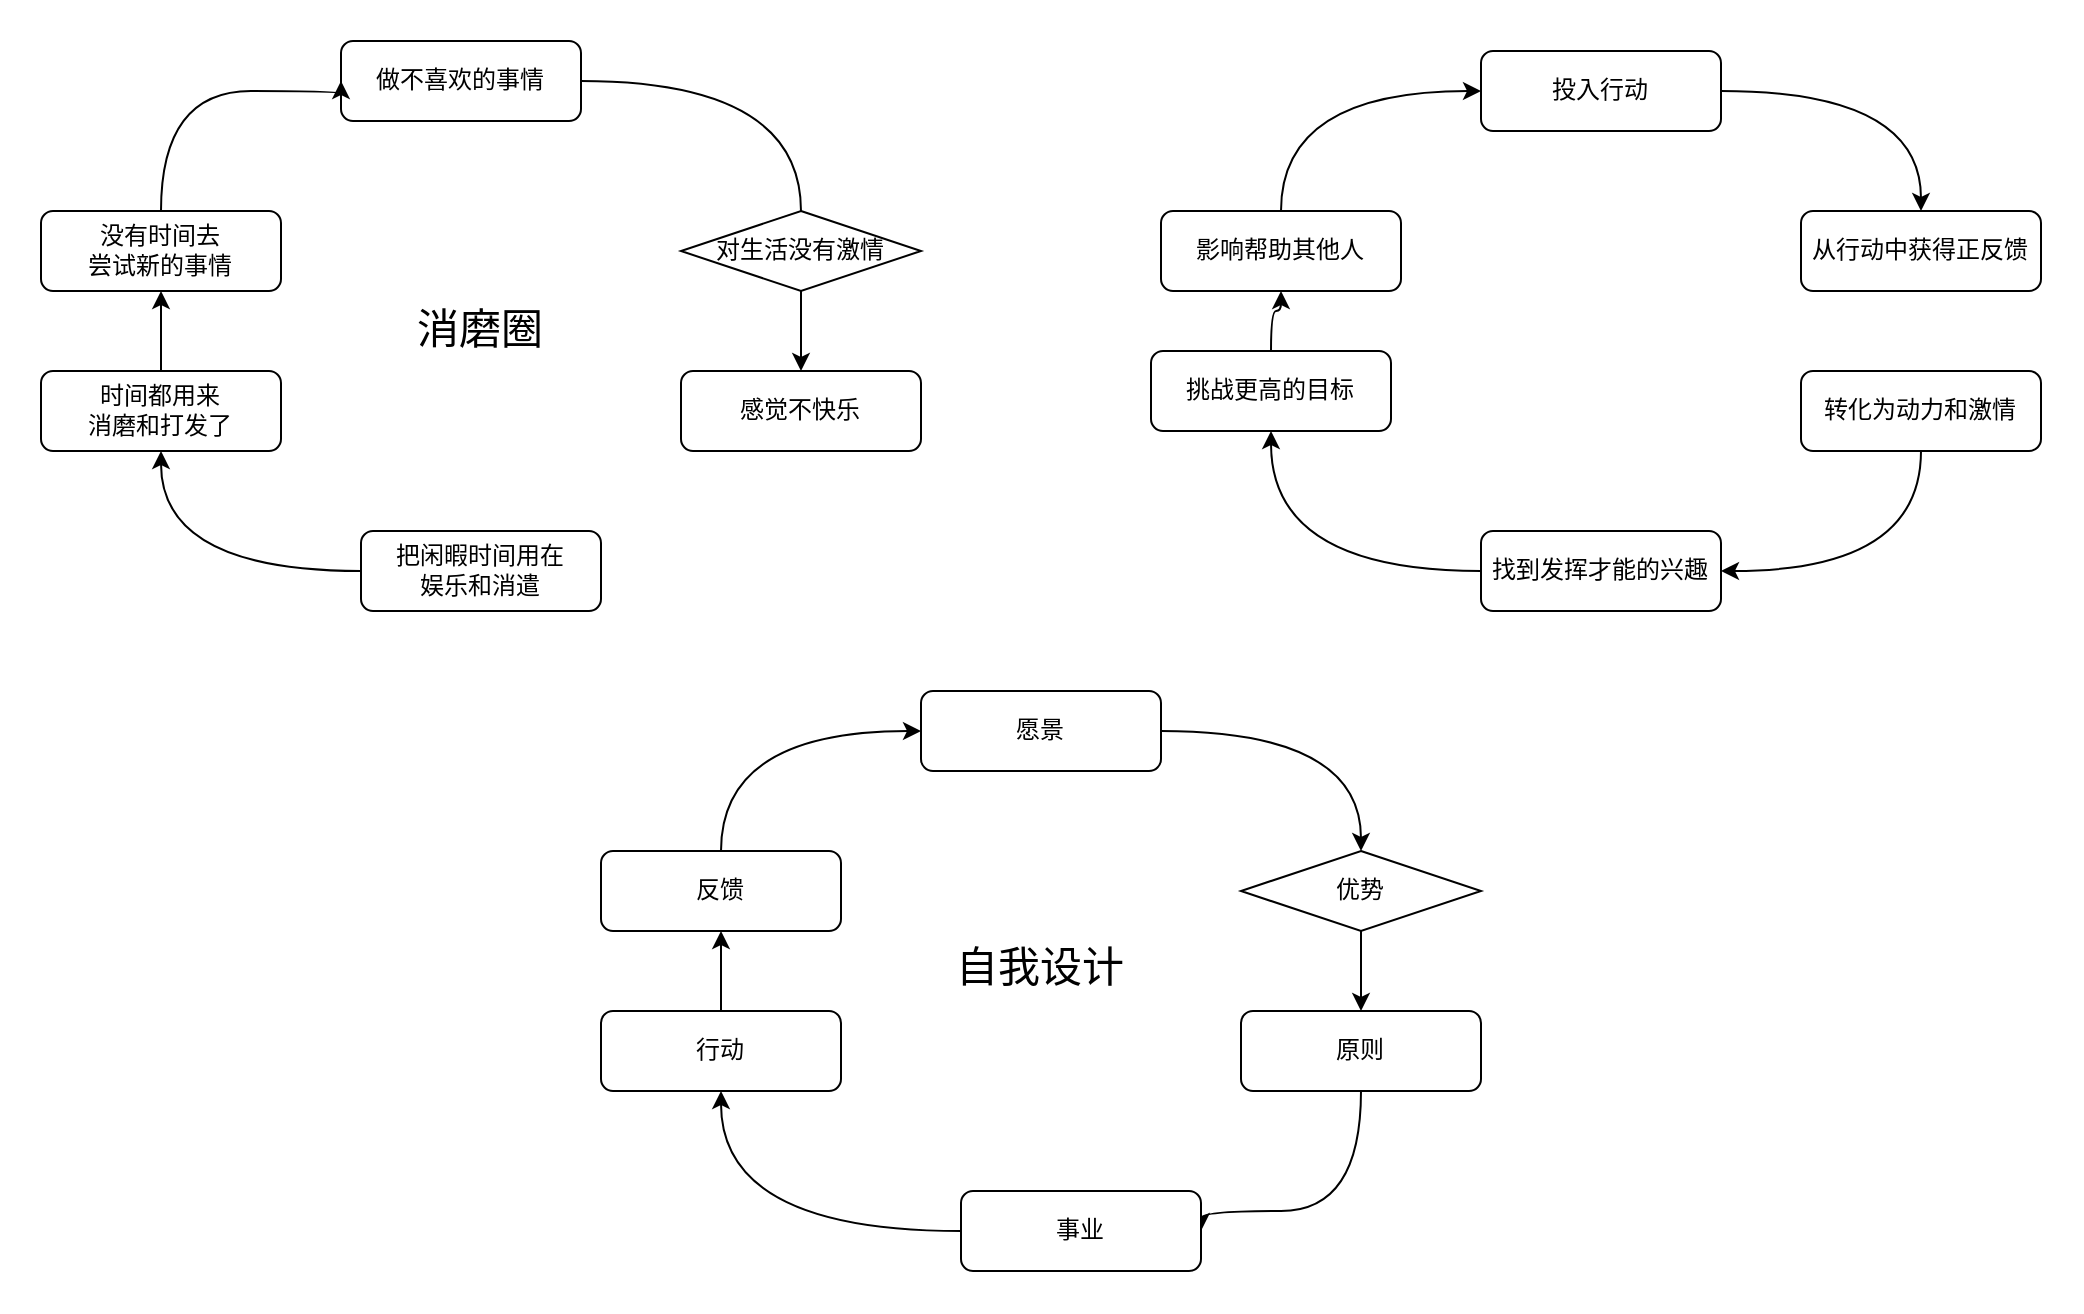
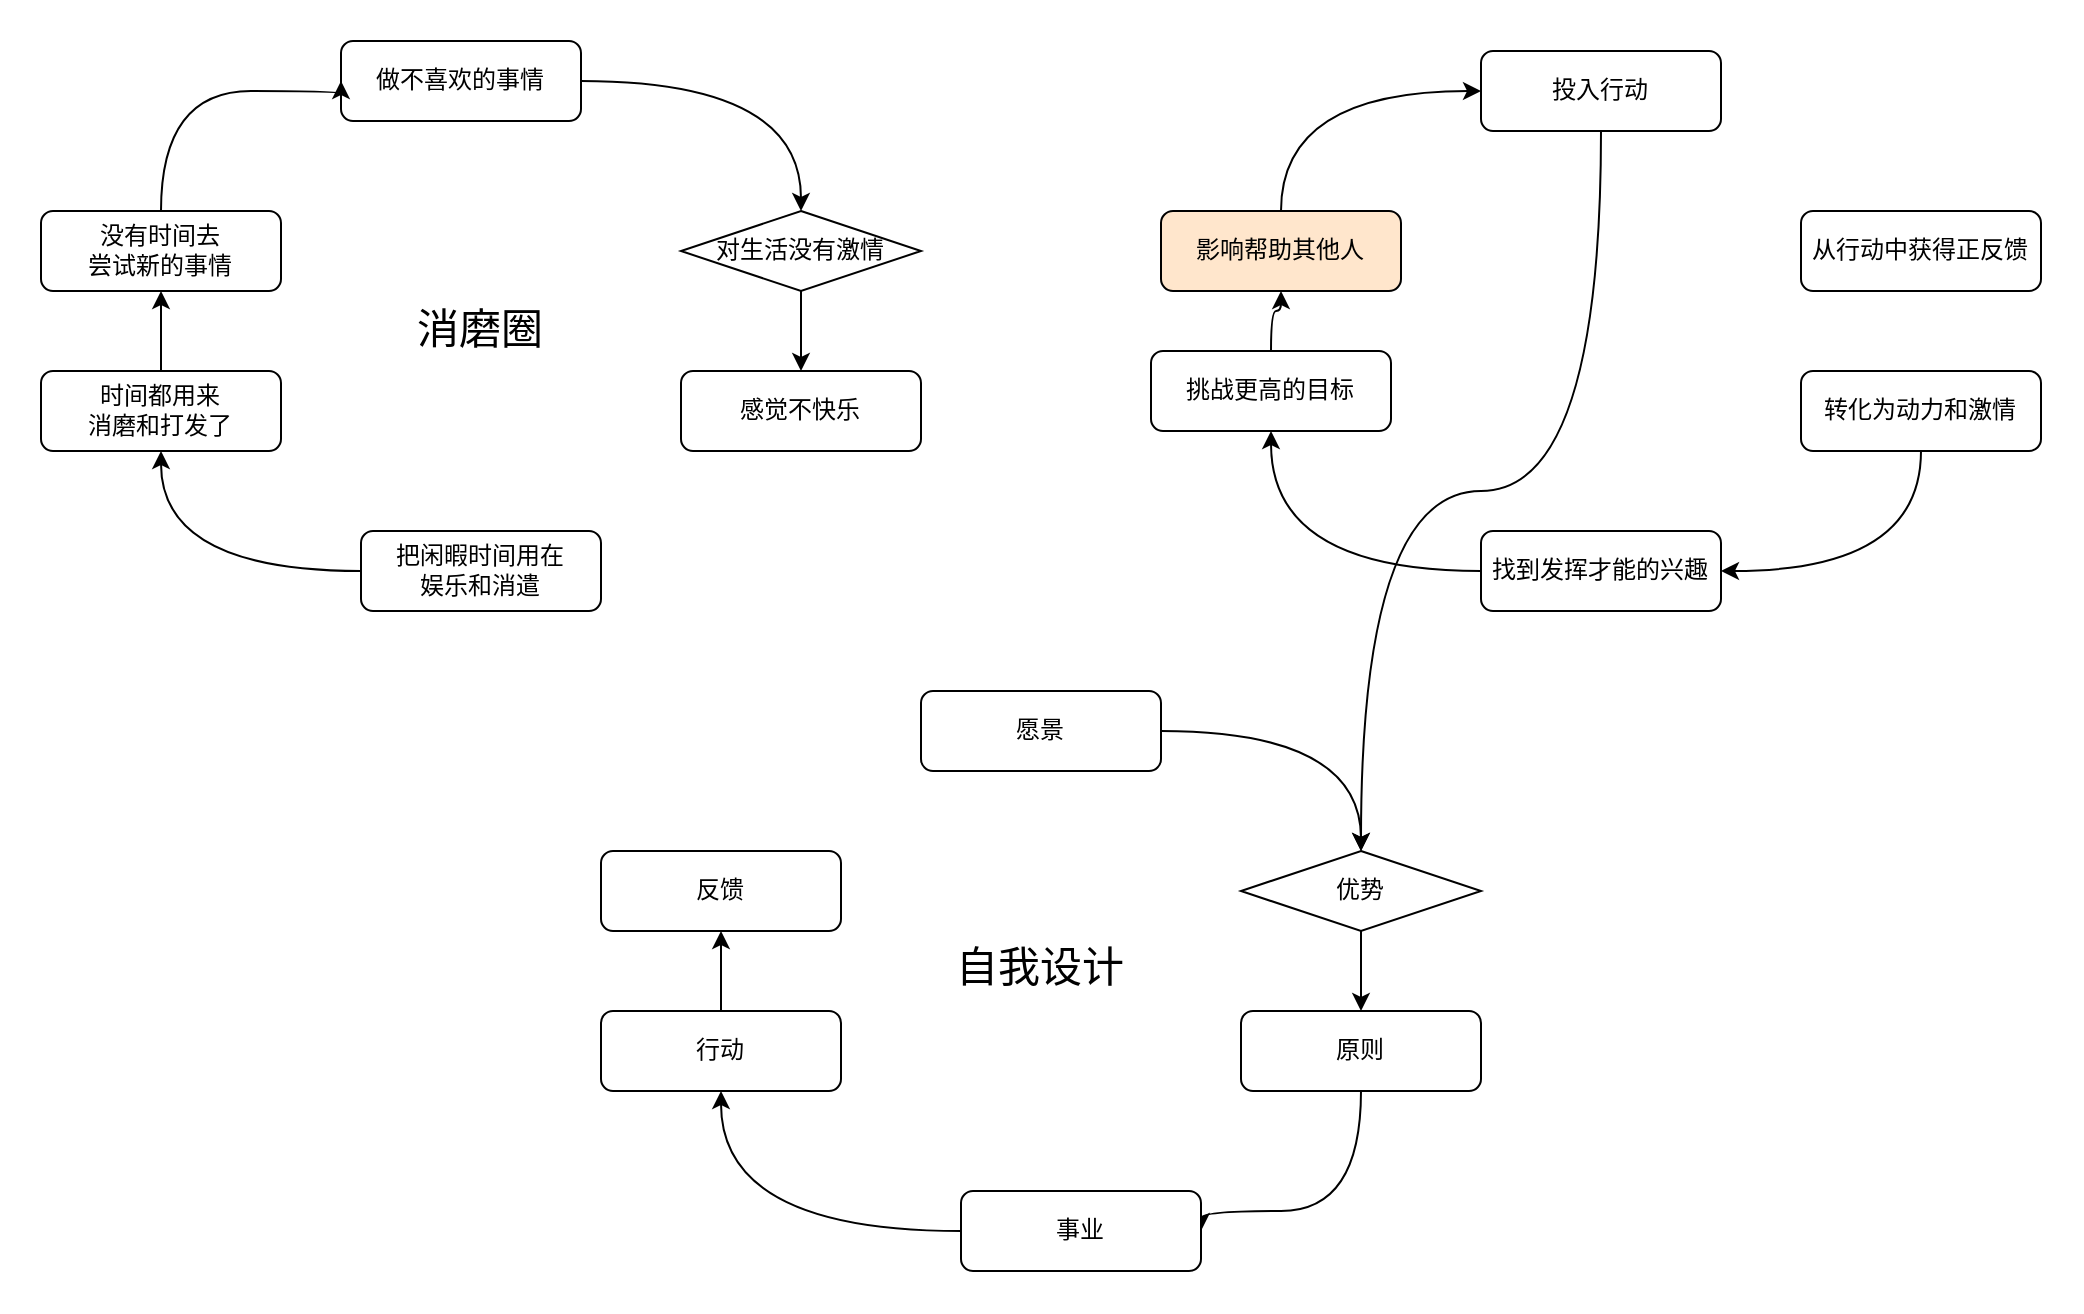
edge "投入行动" -> "从行动中获得正反馈": now "投入行动" -> "优势"
edge "做不喜欢的事情" -- "对生活没有激情": arrowhead none -> classic
node "影响帮助其他人": fillcolor #ffffff -> #ffe6cc
edge "反馈" -> "愿景": removed
